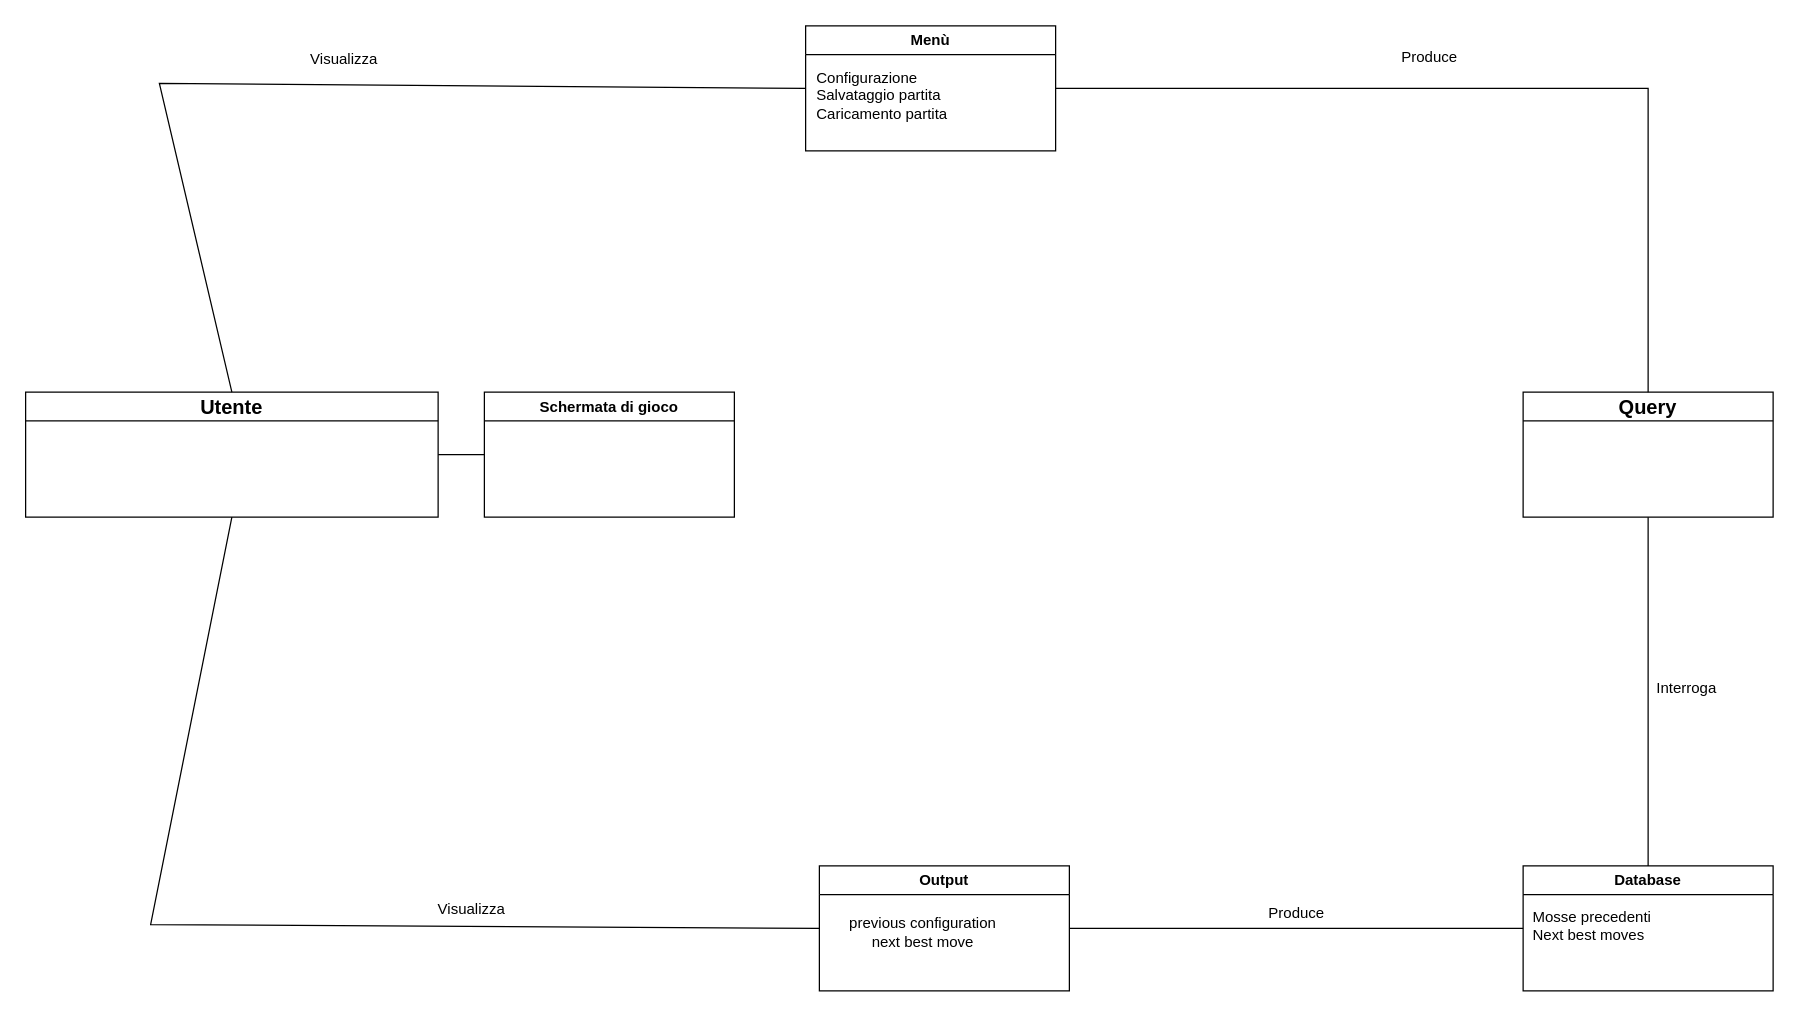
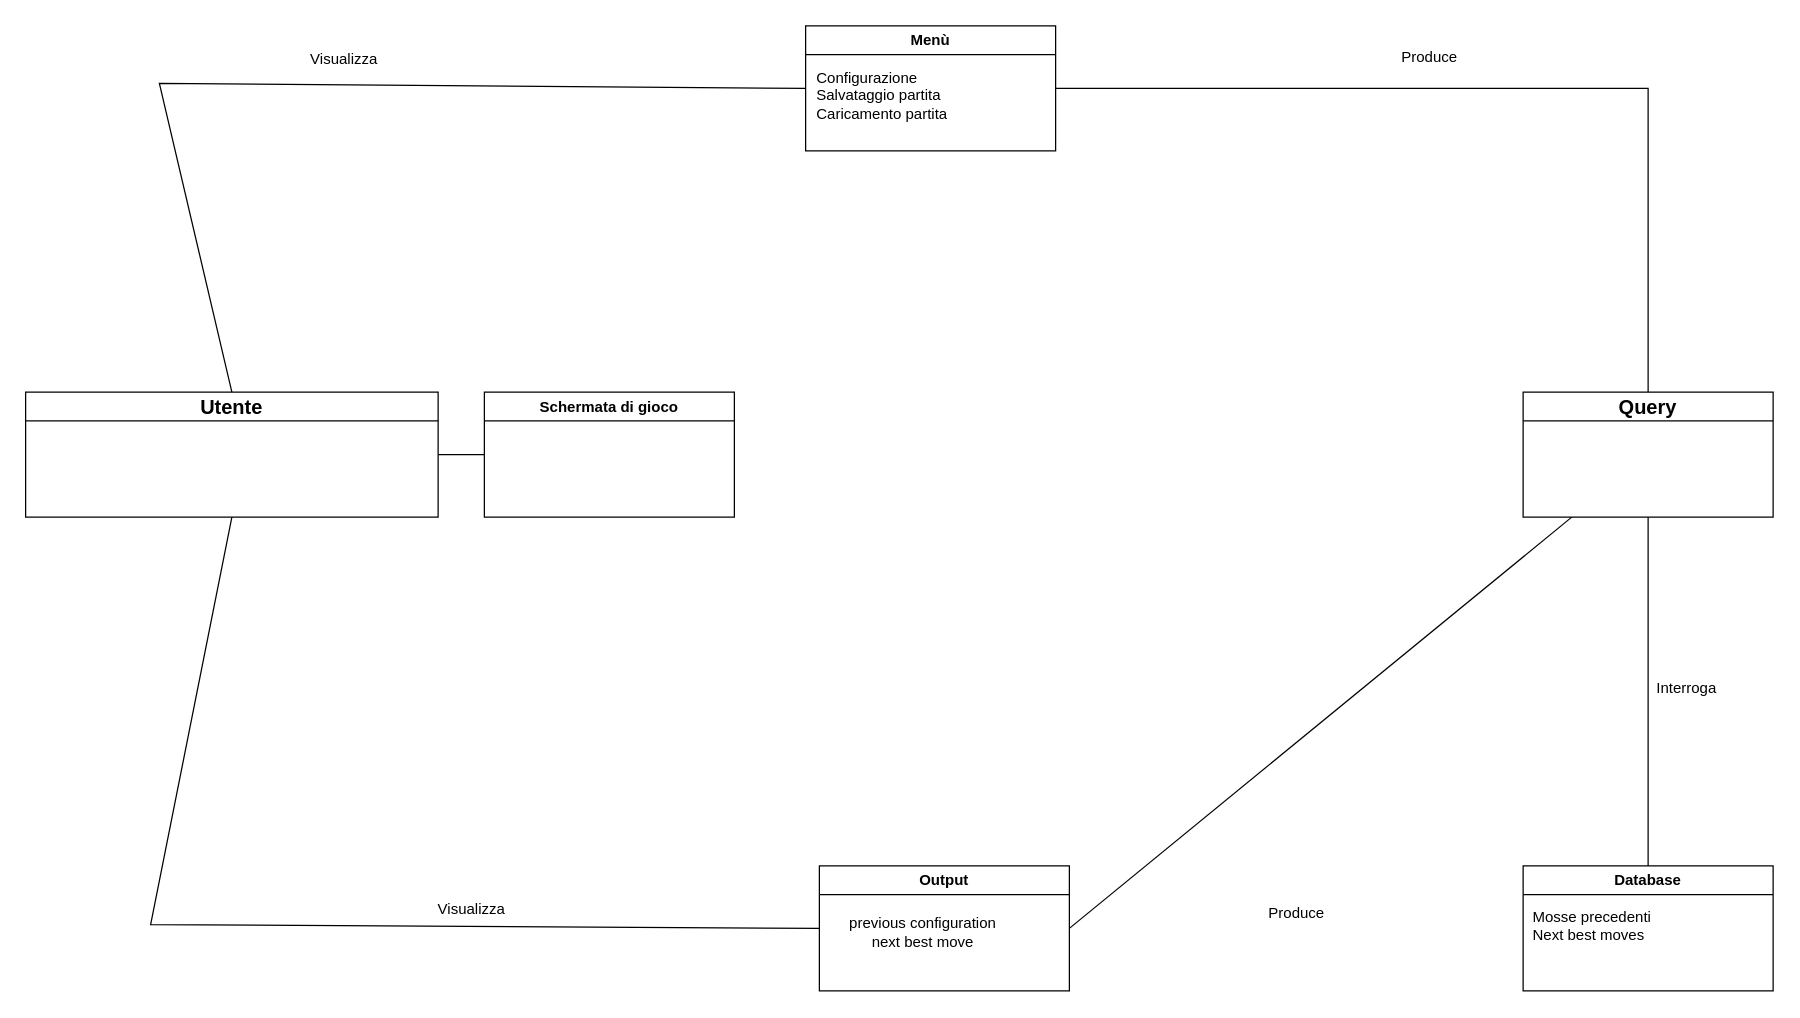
edge "Output" -- "Database": now "Output" -- "Query"
